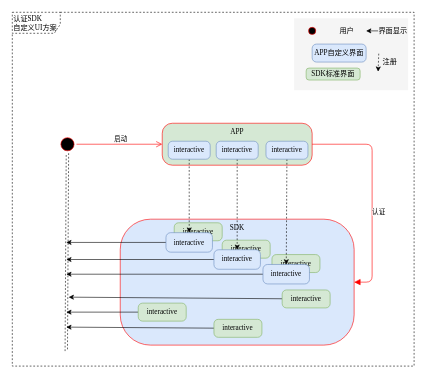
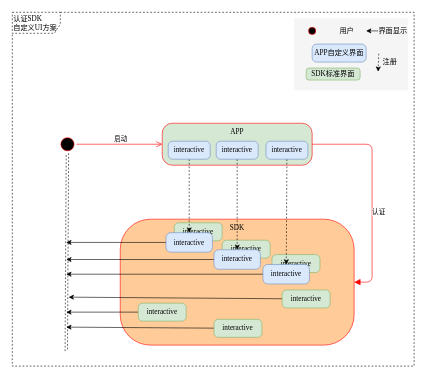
node "SDK": fillcolor #dae8fc -> #ffcc99
